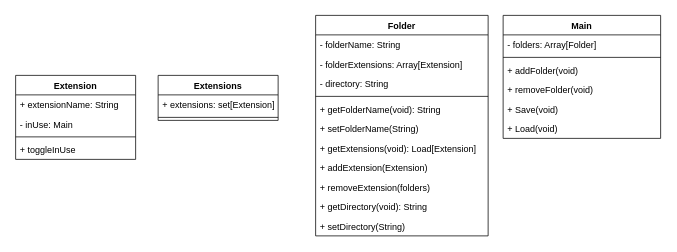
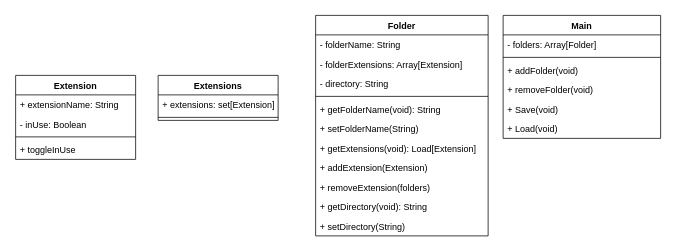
node "- inUse: Main": label "- inUse: Main" -> "- inUse: Boolean"
